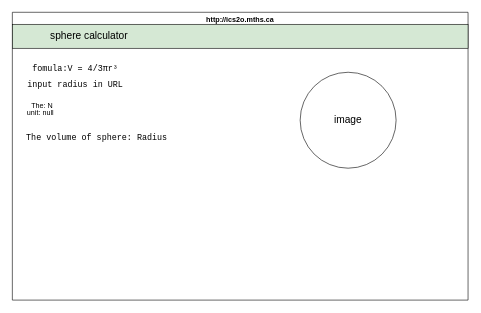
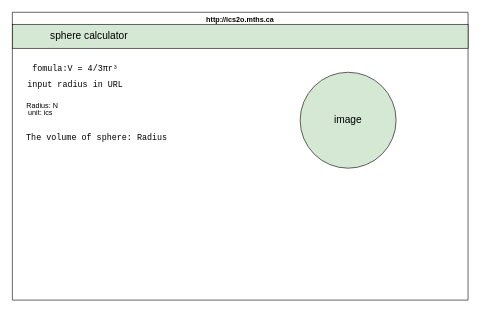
node "The: N": label "The: N" -> "Radius: N"
node "unit: null": label "unit: null" -> "unit: ics"
node "image": fillcolor #ffffff -> #d5e8d4
